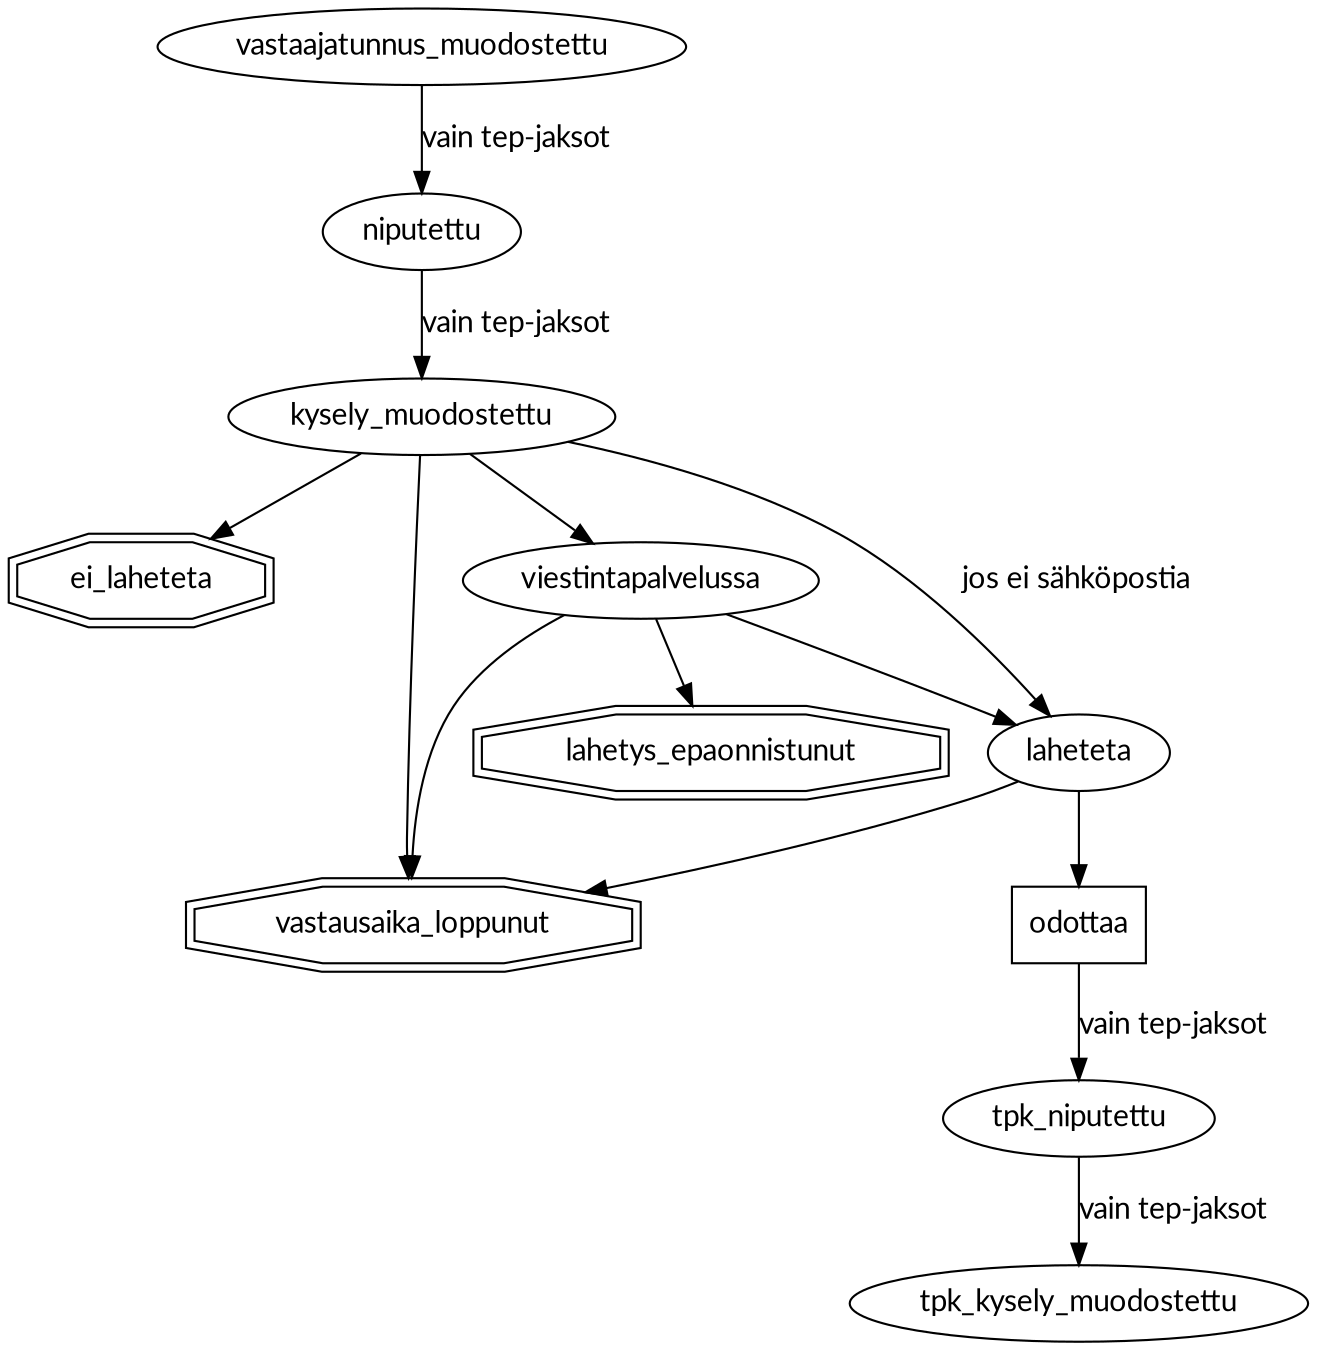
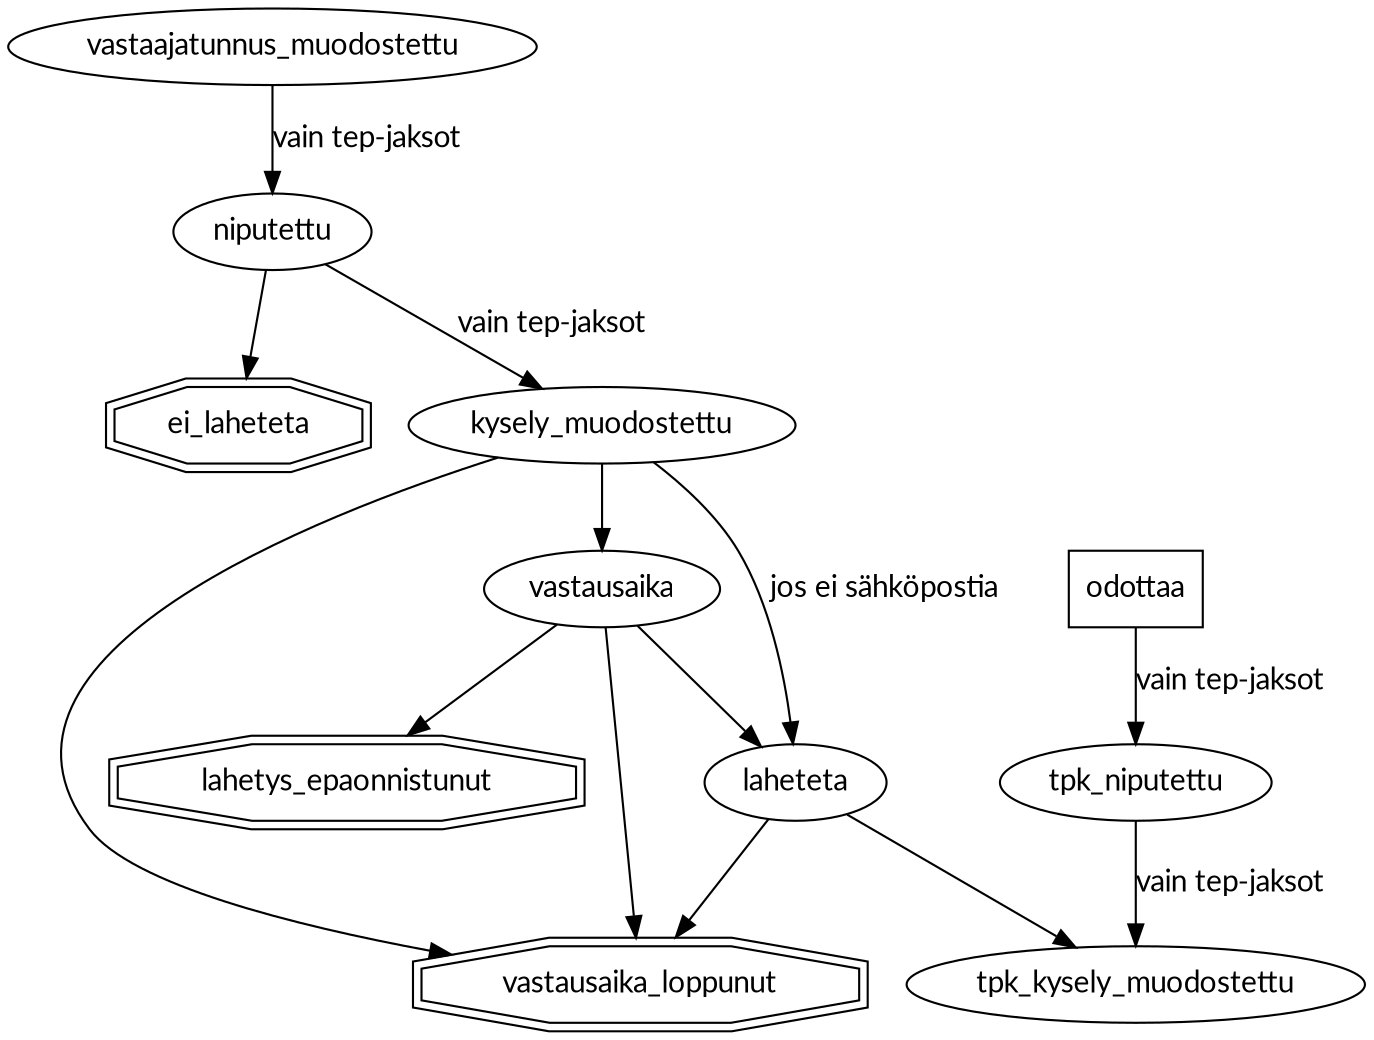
edge "kysely_muodostettu" -> "ei_laheteta": now "niputettu" -> "ei_laheteta"
node "viestintapalvelussa": label "viestintapalvelussa" -> "vastausaika"
edge "laheteta" -> "odottaa": now "laheteta" -> "tpk_kysely_muodostettu"
